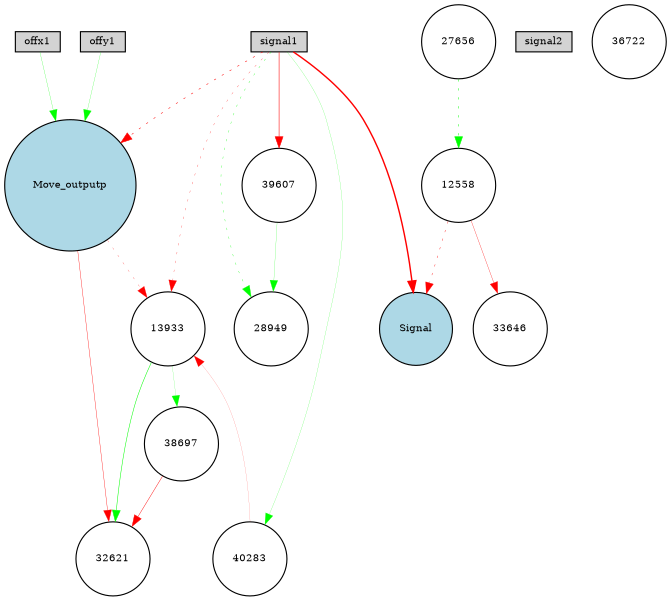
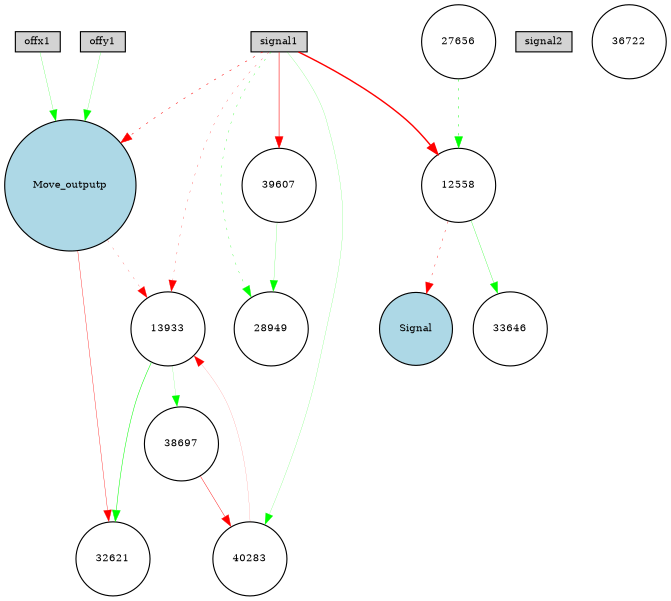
edge "signal1" -> "Signal": now "signal1" -> "12558"
edge "12558" -> "33646": color red -> green
edge "38697" -> "32621": now "38697" -> "40283"
